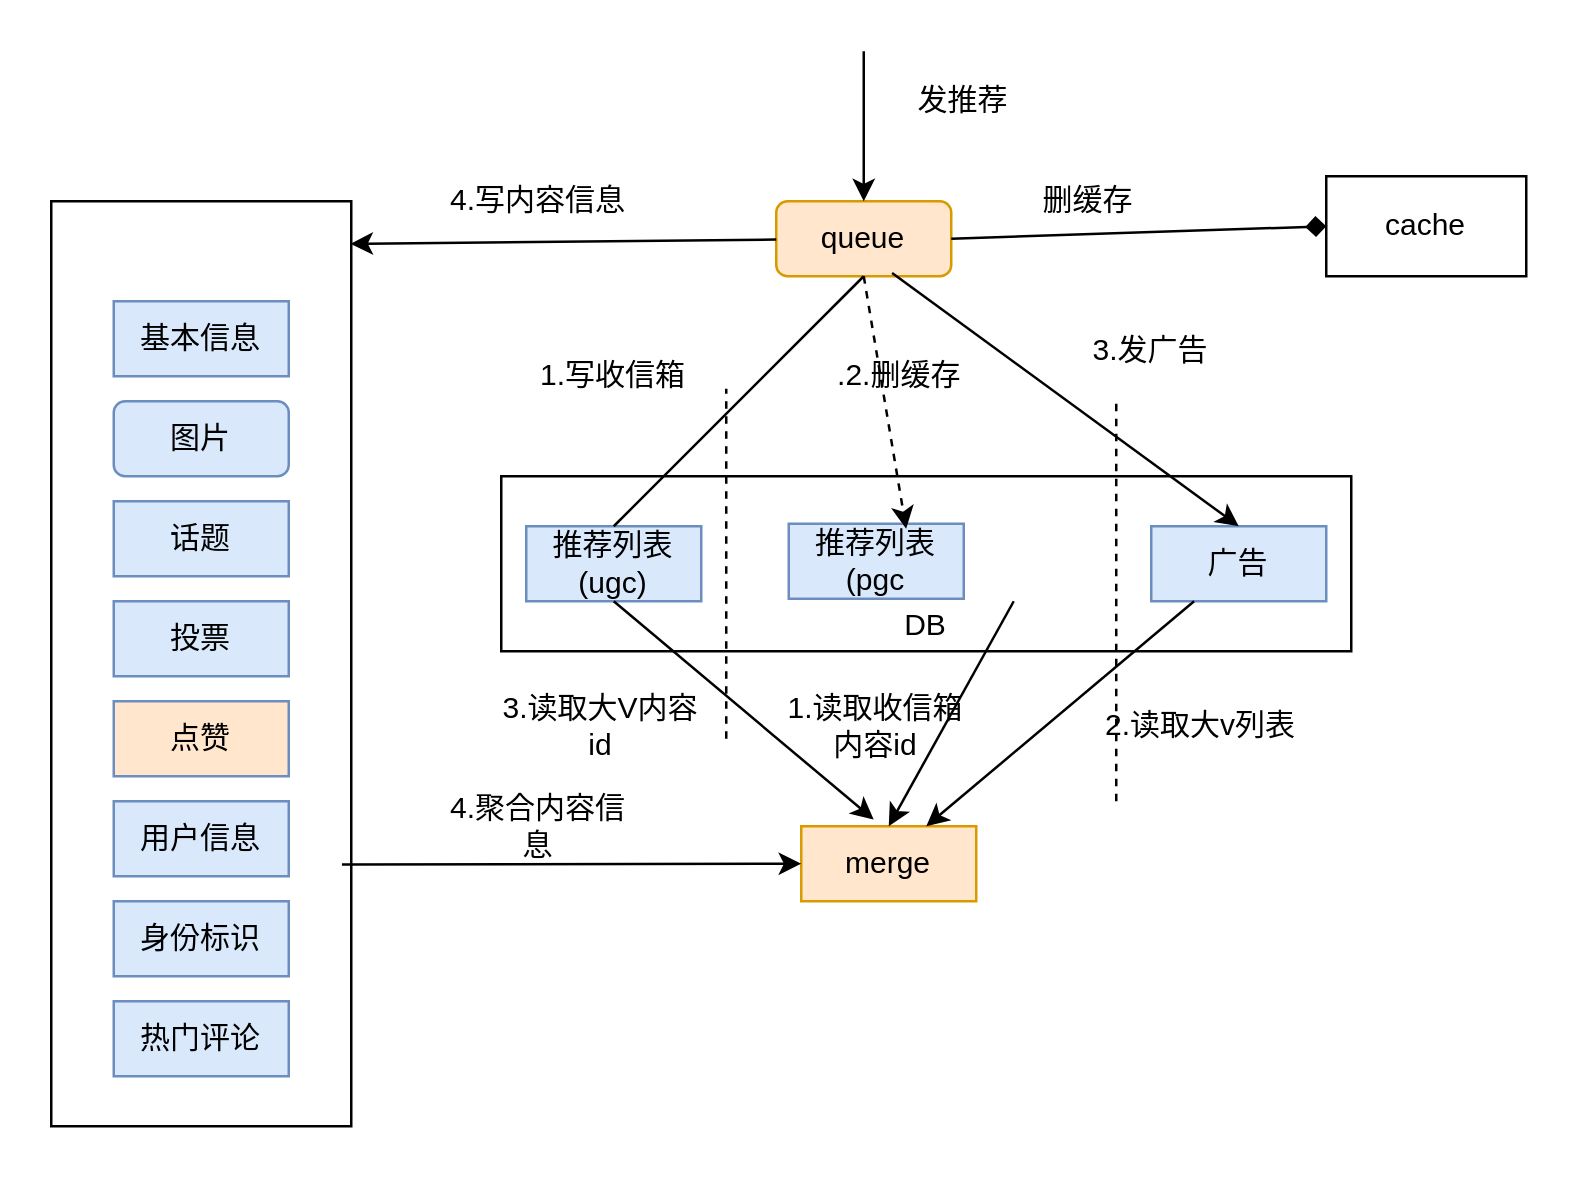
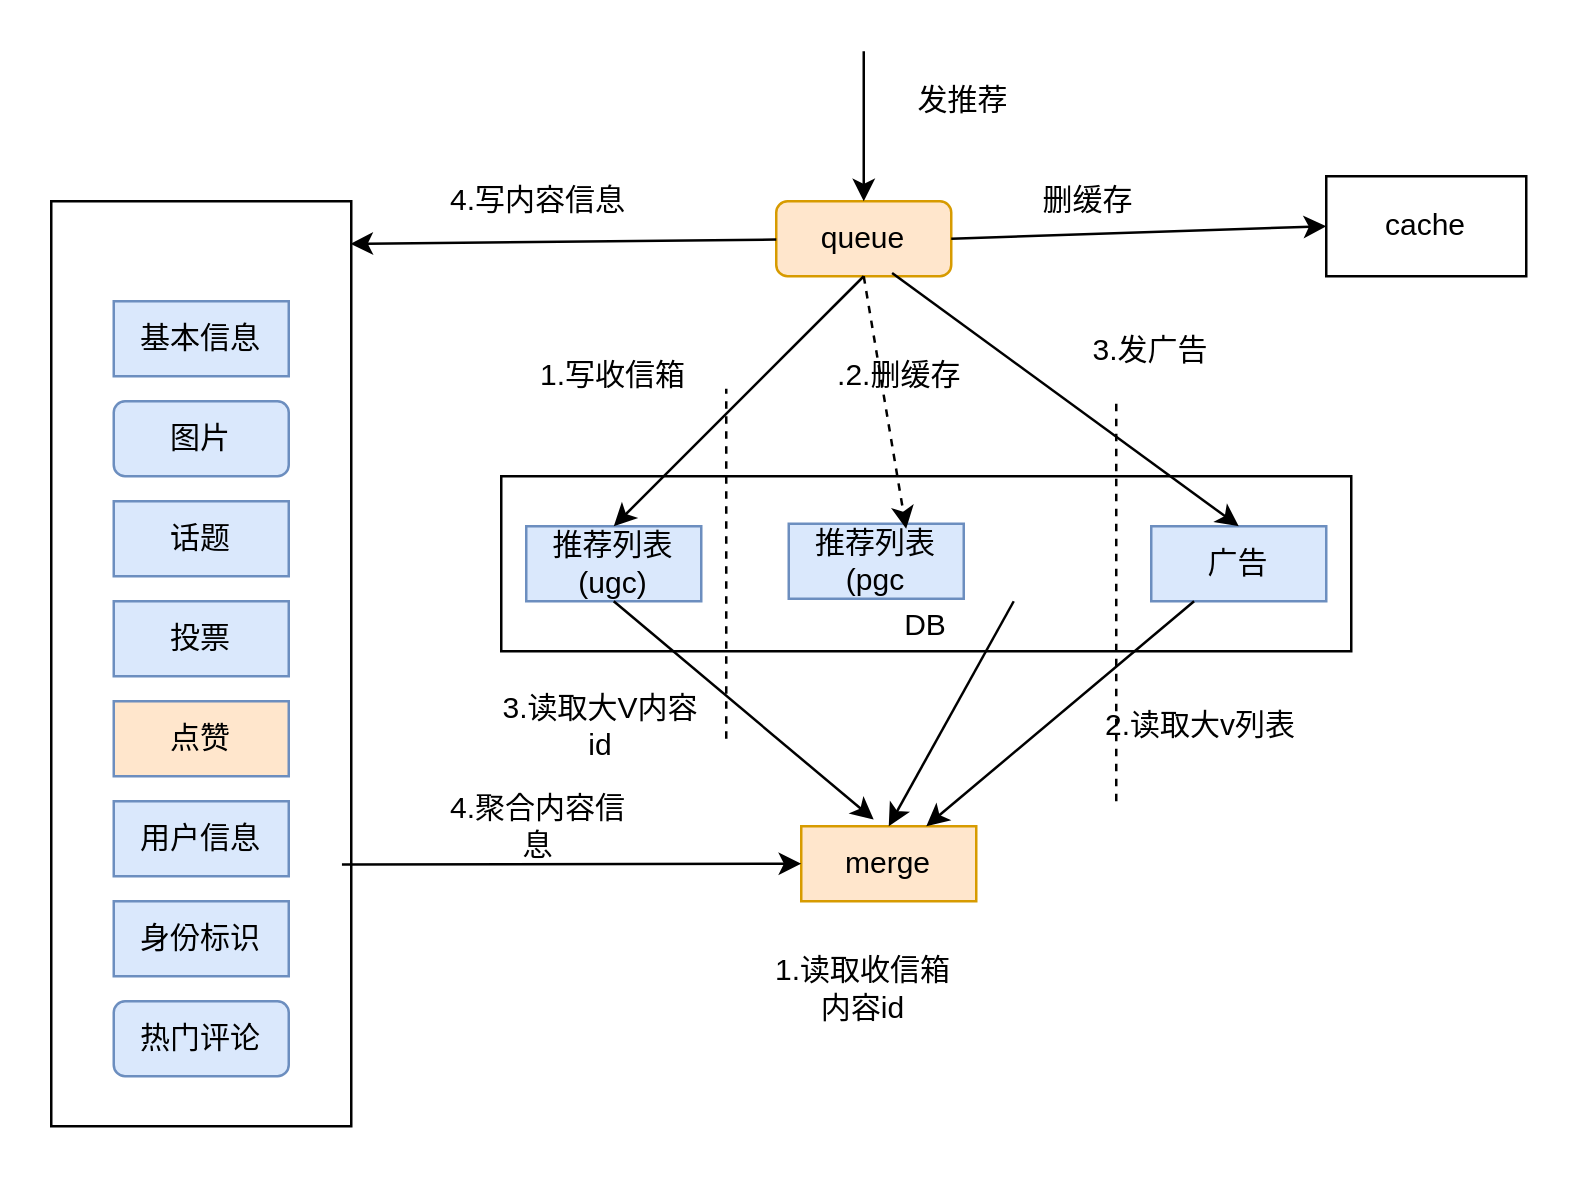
edge "queue" -> "cache": arrowhead diamond -> classic
edge "queue" -- "推荐列表(ugc)": arrowhead none -> classic
node "1.读取收信箱内容id": moved (876, 726) -> (864, 989)
node "热门评论": shape rectangle -> rounded rectangle
